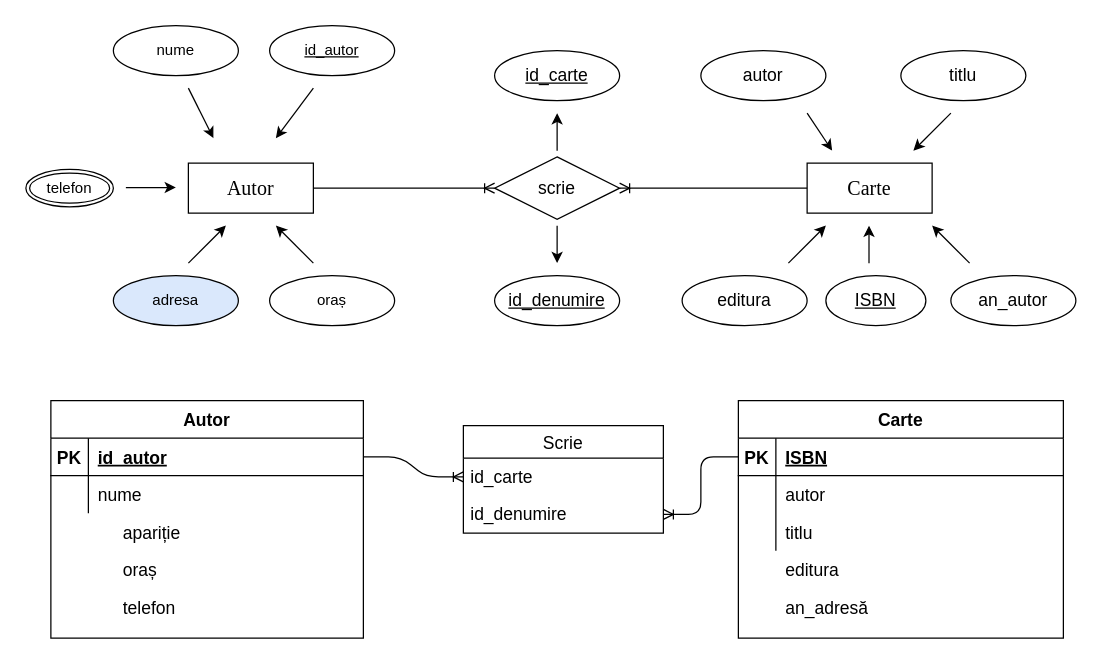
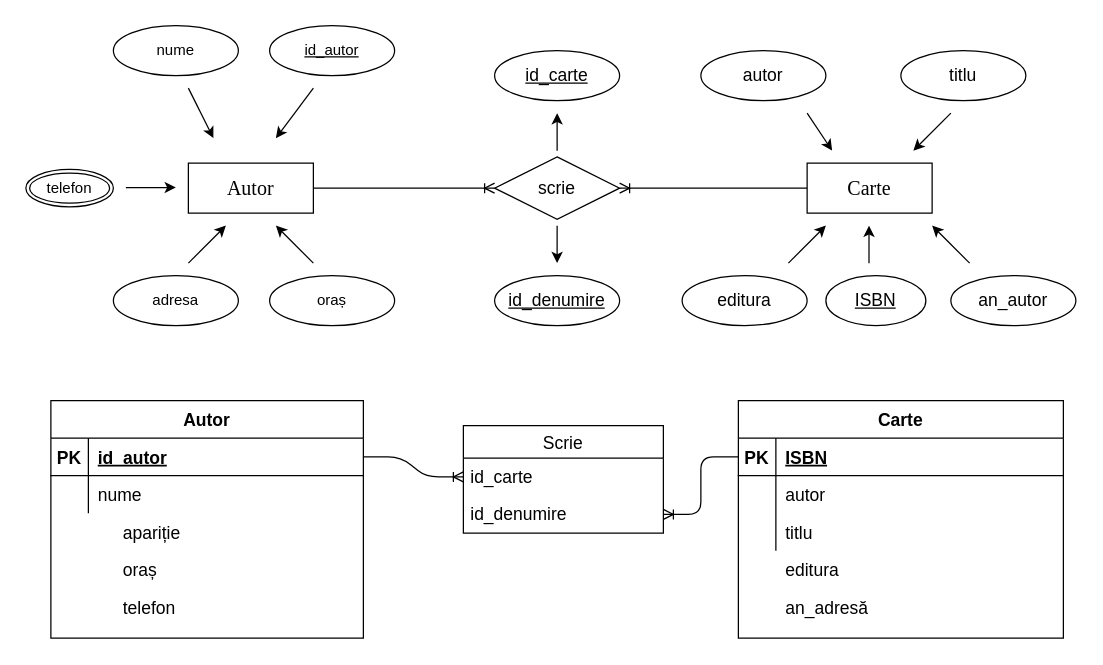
node "adresa": fillcolor #dae8fc -> #ffffff
